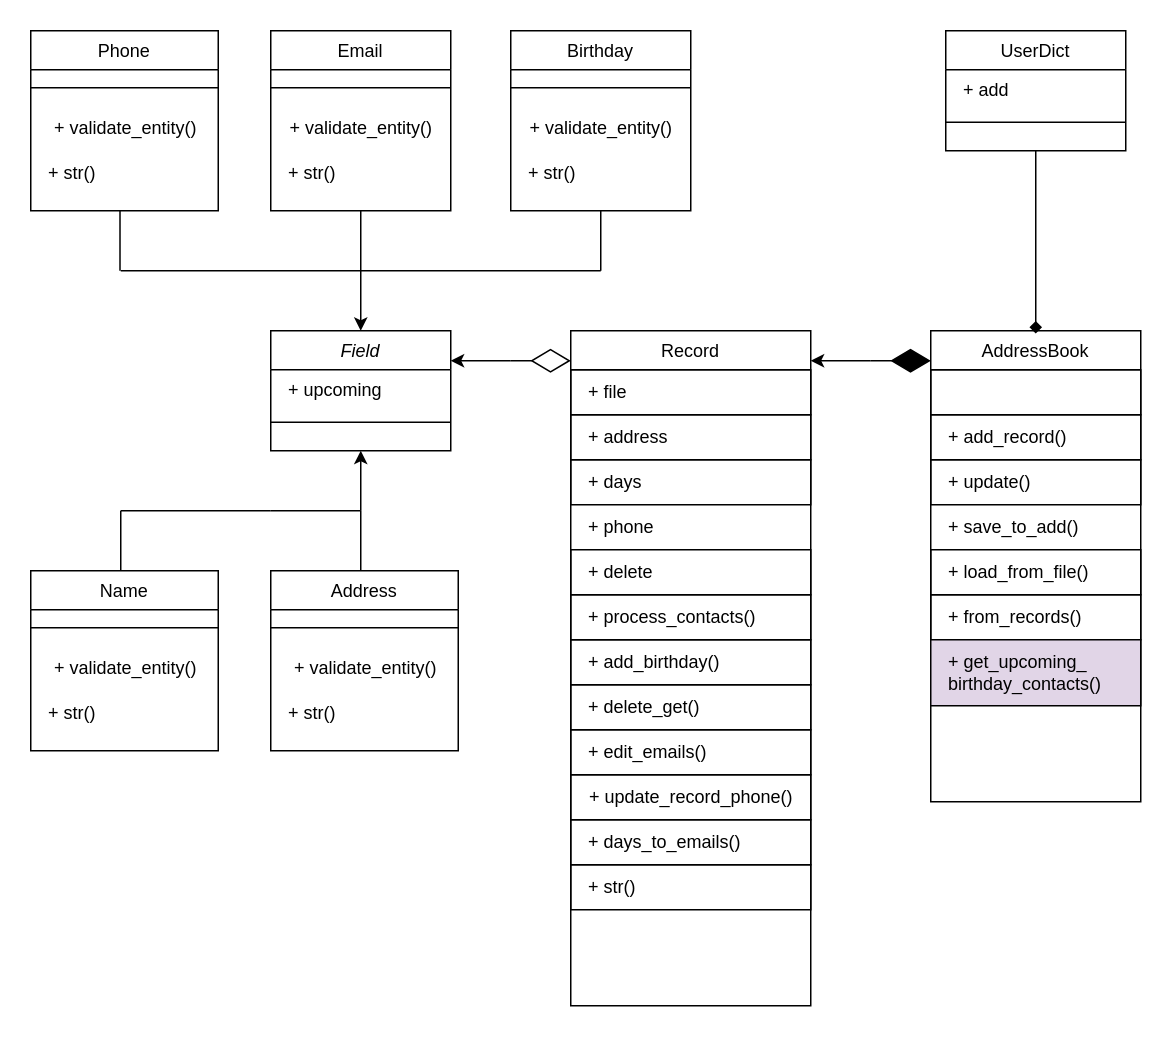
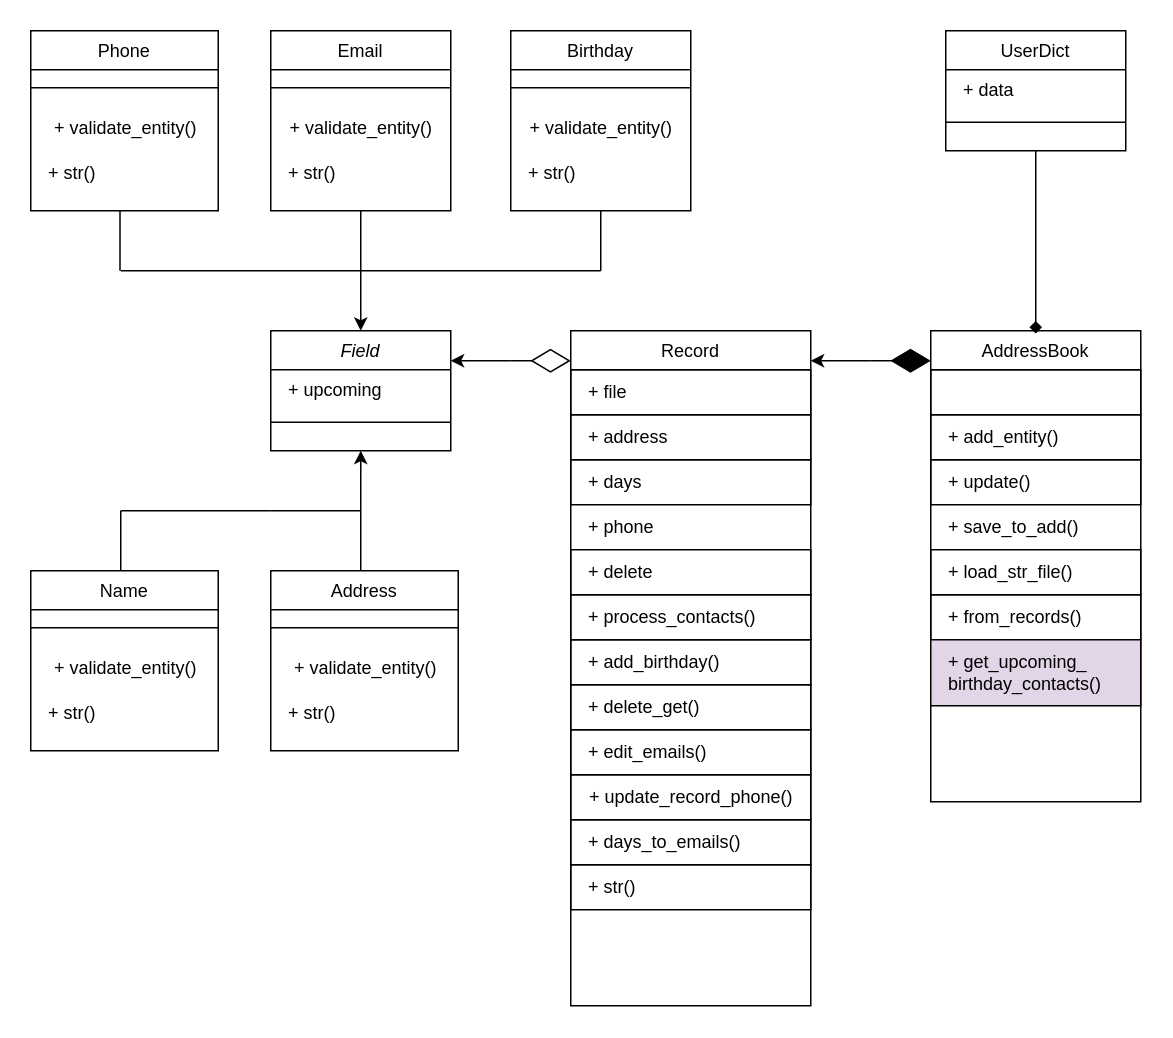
node "+ add": label "+ add" -> "+ data"
node "+ add_record()": label "+ add_record()" -> "+ add_entity()"
node "+ load_from_file()": label "+ load_from_file()" -> "+ load_str_file()"
